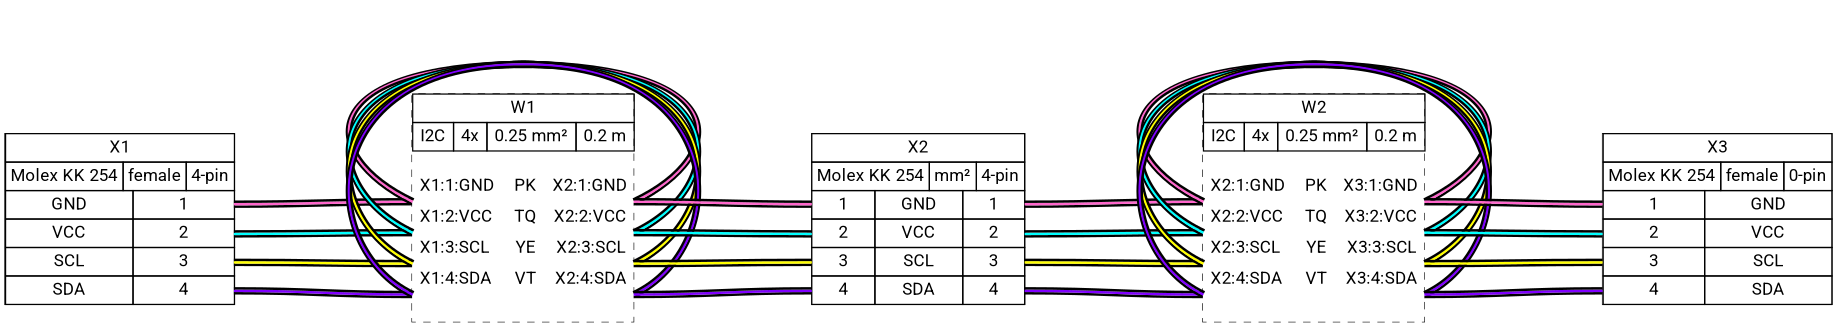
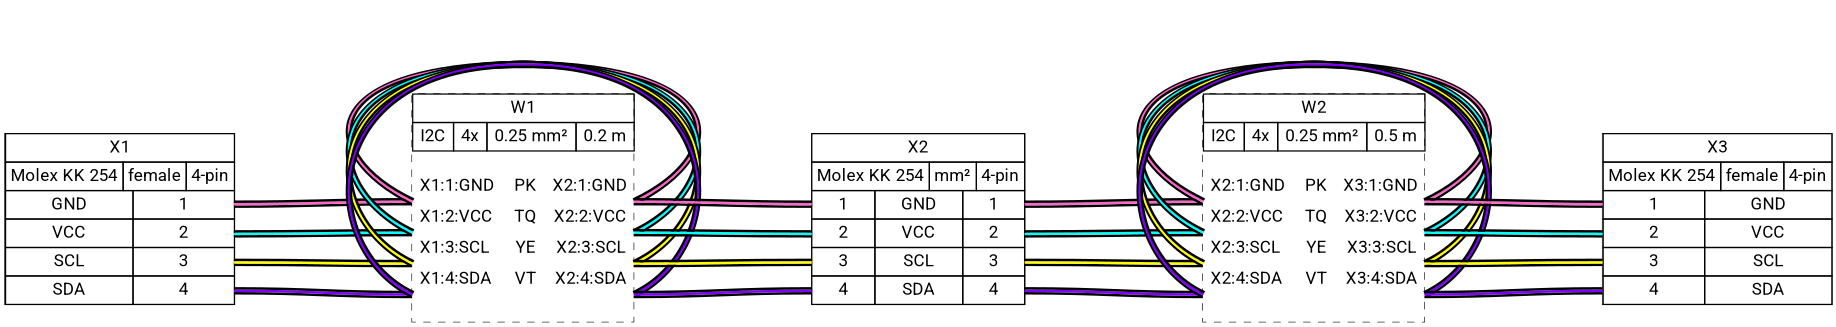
node "W2": text "0.2 m" -> "0.5 m"
node "X3": text "0-pin" -> "4-pin"
